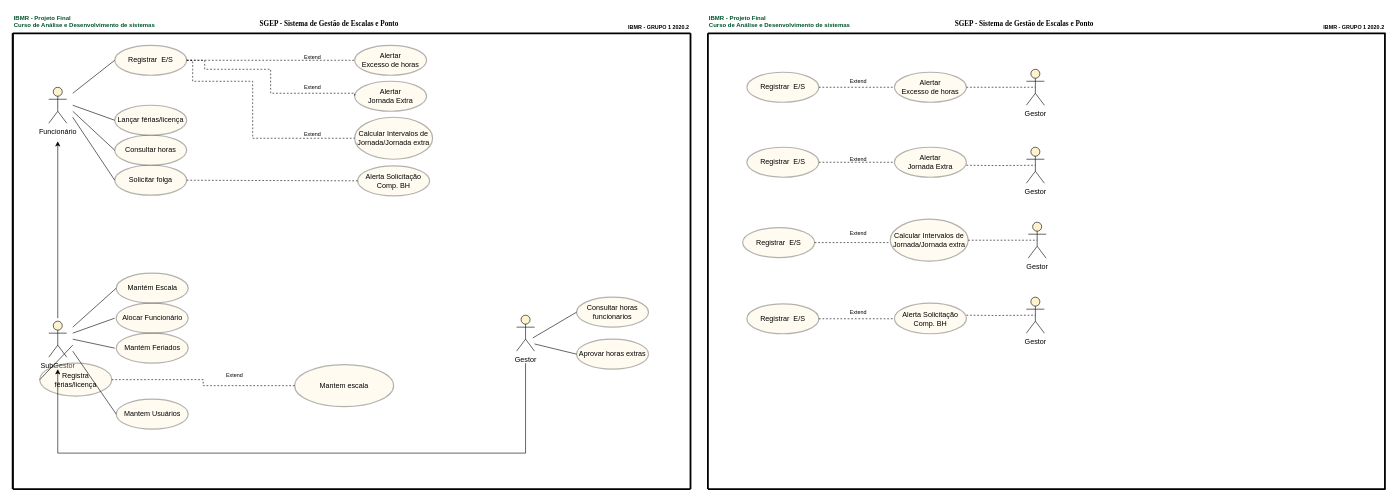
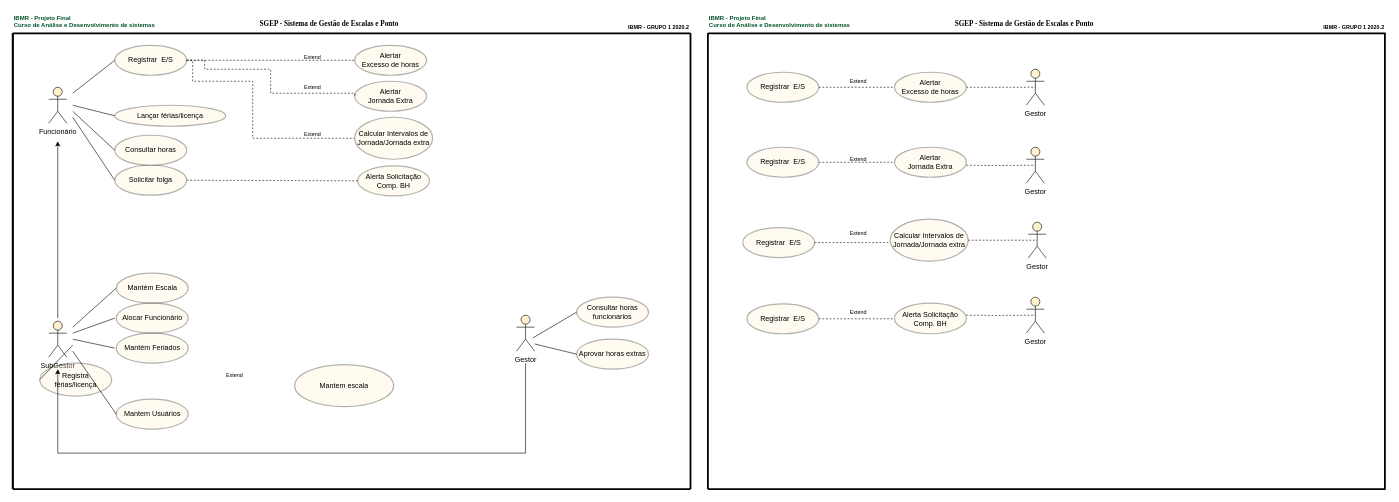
node "Lançar férias/licença": size 72x30 -> 111x21
edge "Registra férias/licença" -- "Mantem escala": removed
